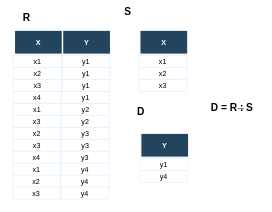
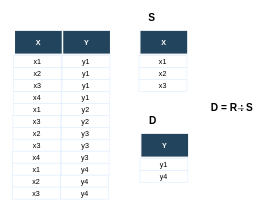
node "S": moved (128, 12) -> (152, 18)
node "R": removed
node "D": moved (141, 113) -> (153, 122)
